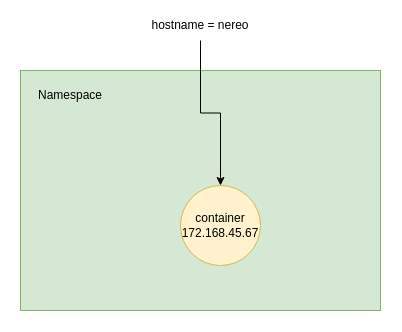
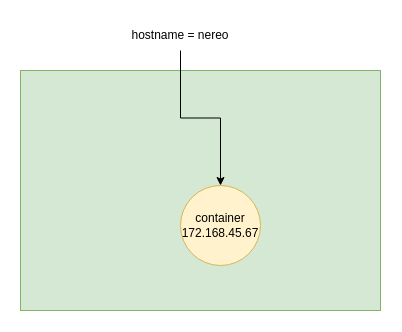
node "hostname = nereo": moved (201, 26) -> (181, 36)
node "Namespace": removed
